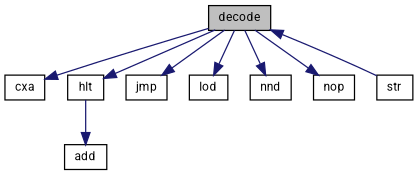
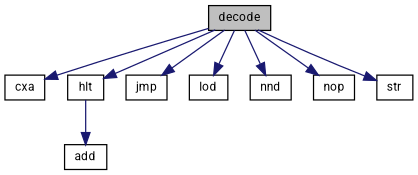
edge "str" -> "decode": reversed
